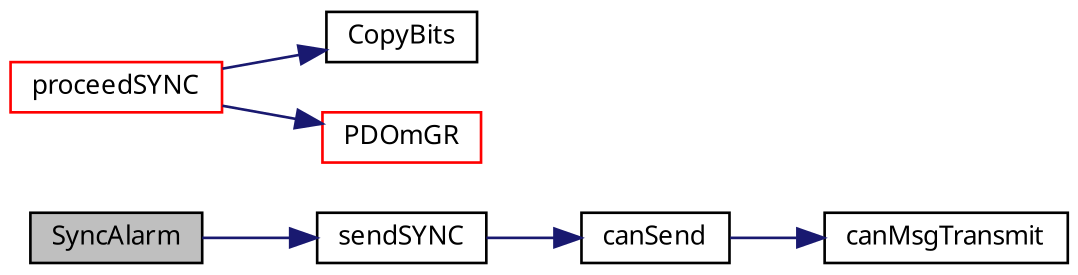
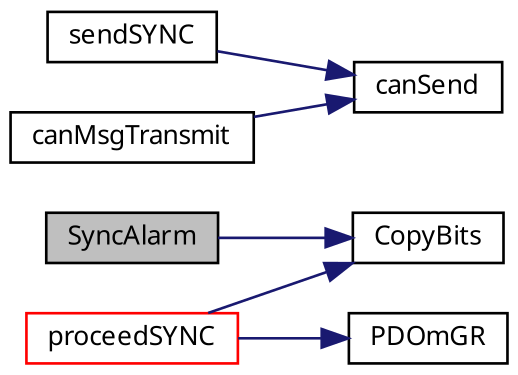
node "PDOmGR": color red -> black
edge "SyncAlarm" -> "sendSYNC": now "SyncAlarm" -> "CopyBits"
edge "canSend" -> "canMsgTransmit": reversed
